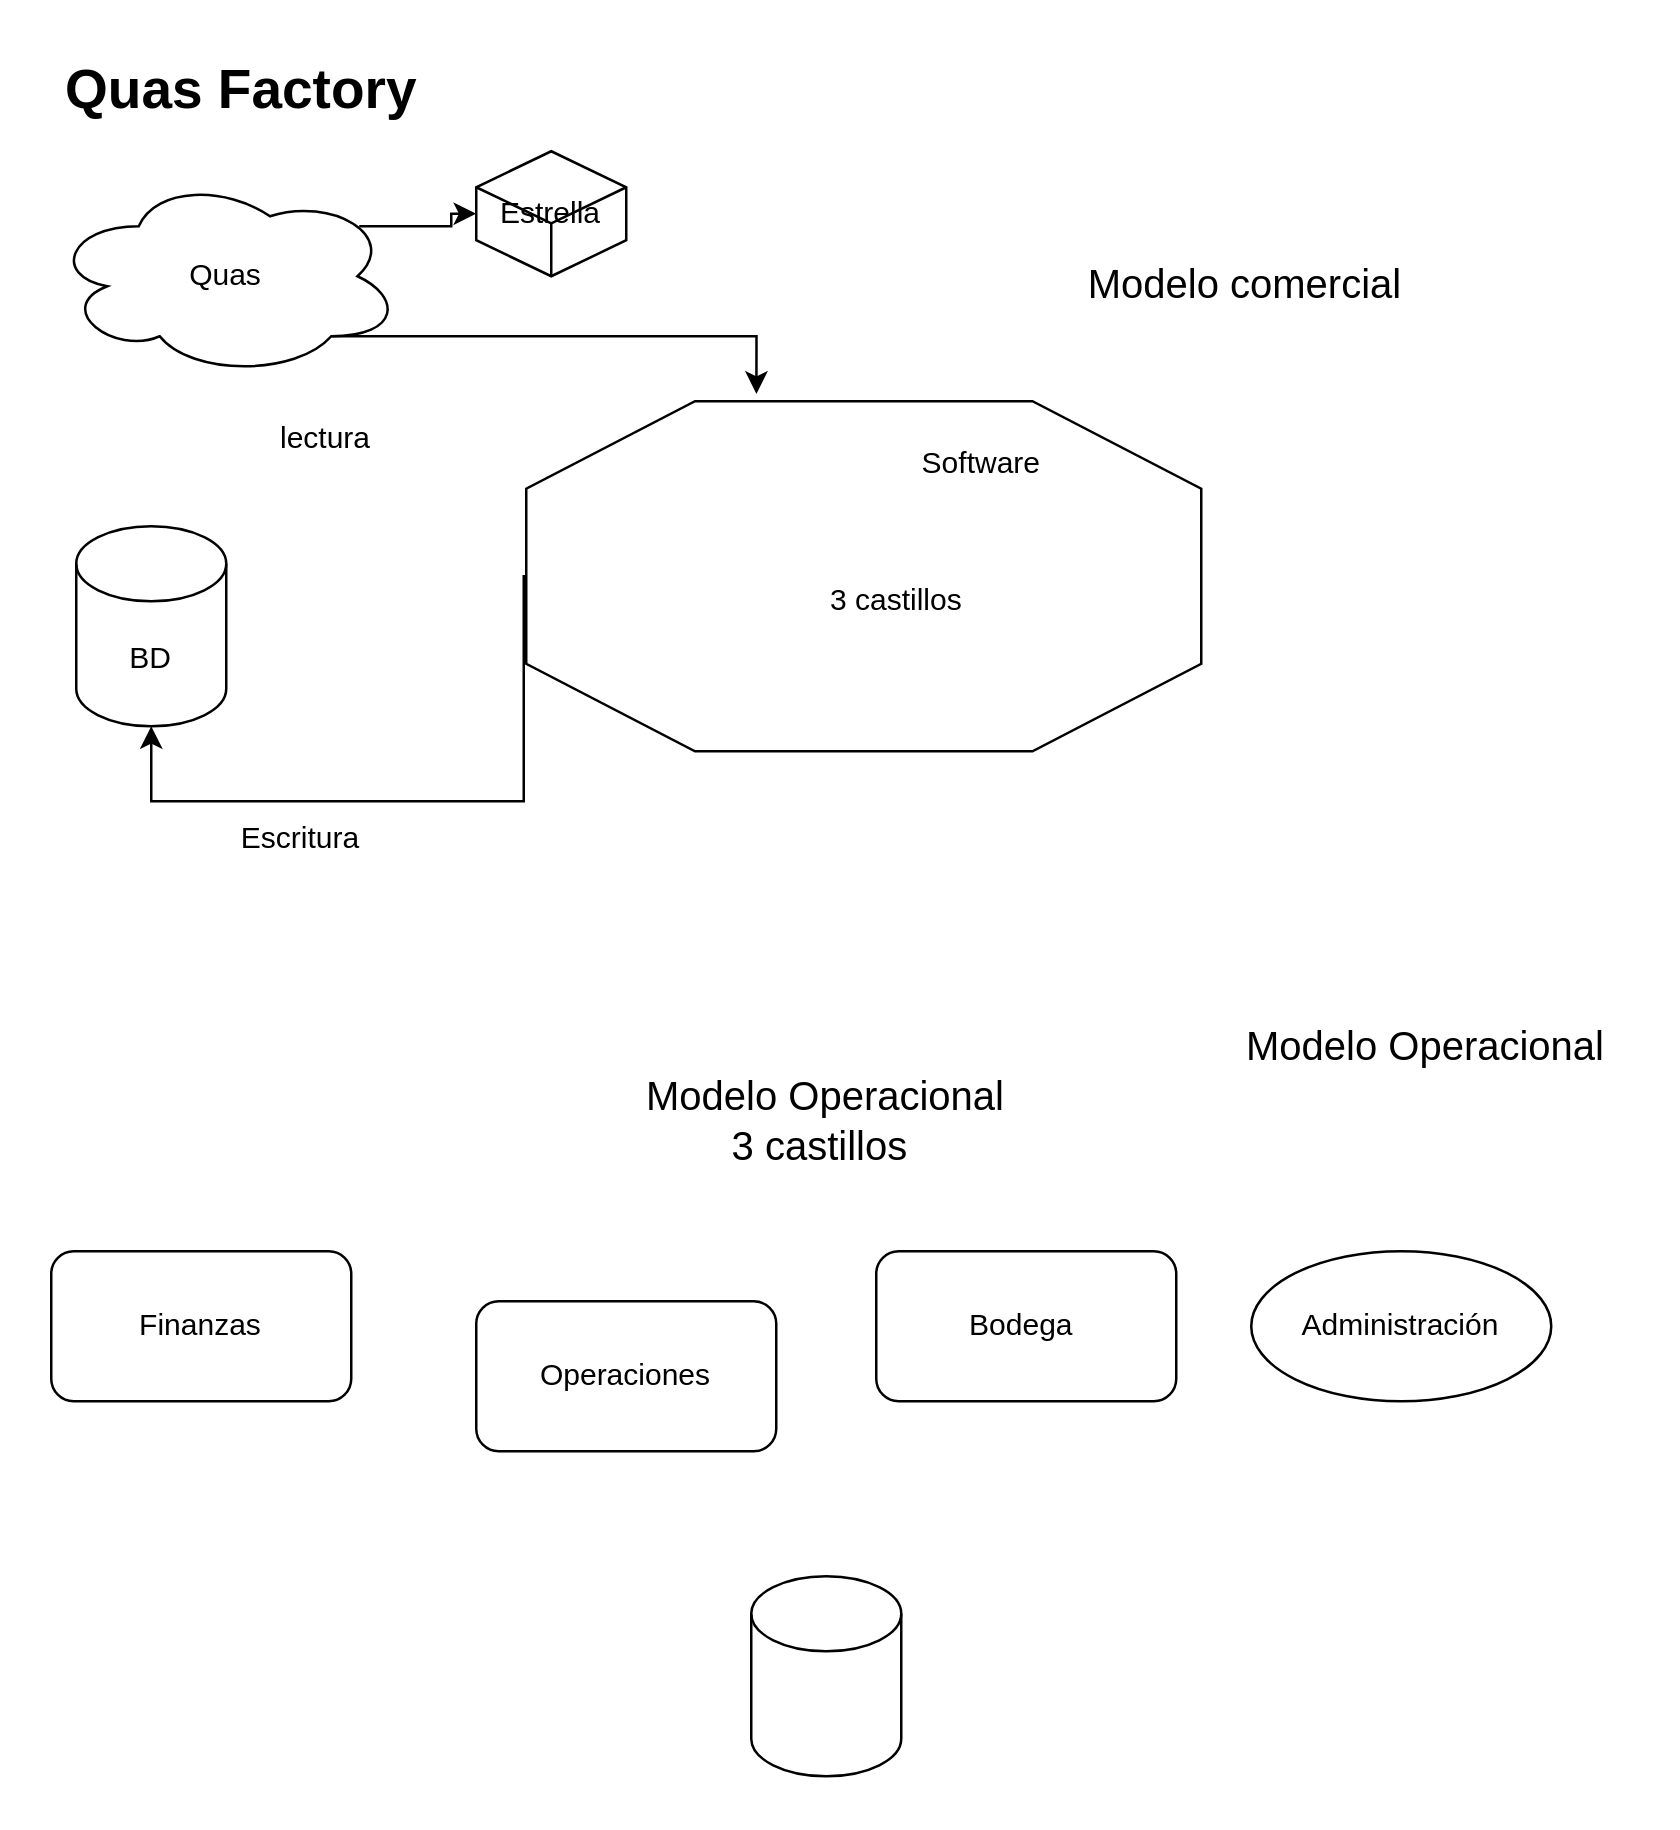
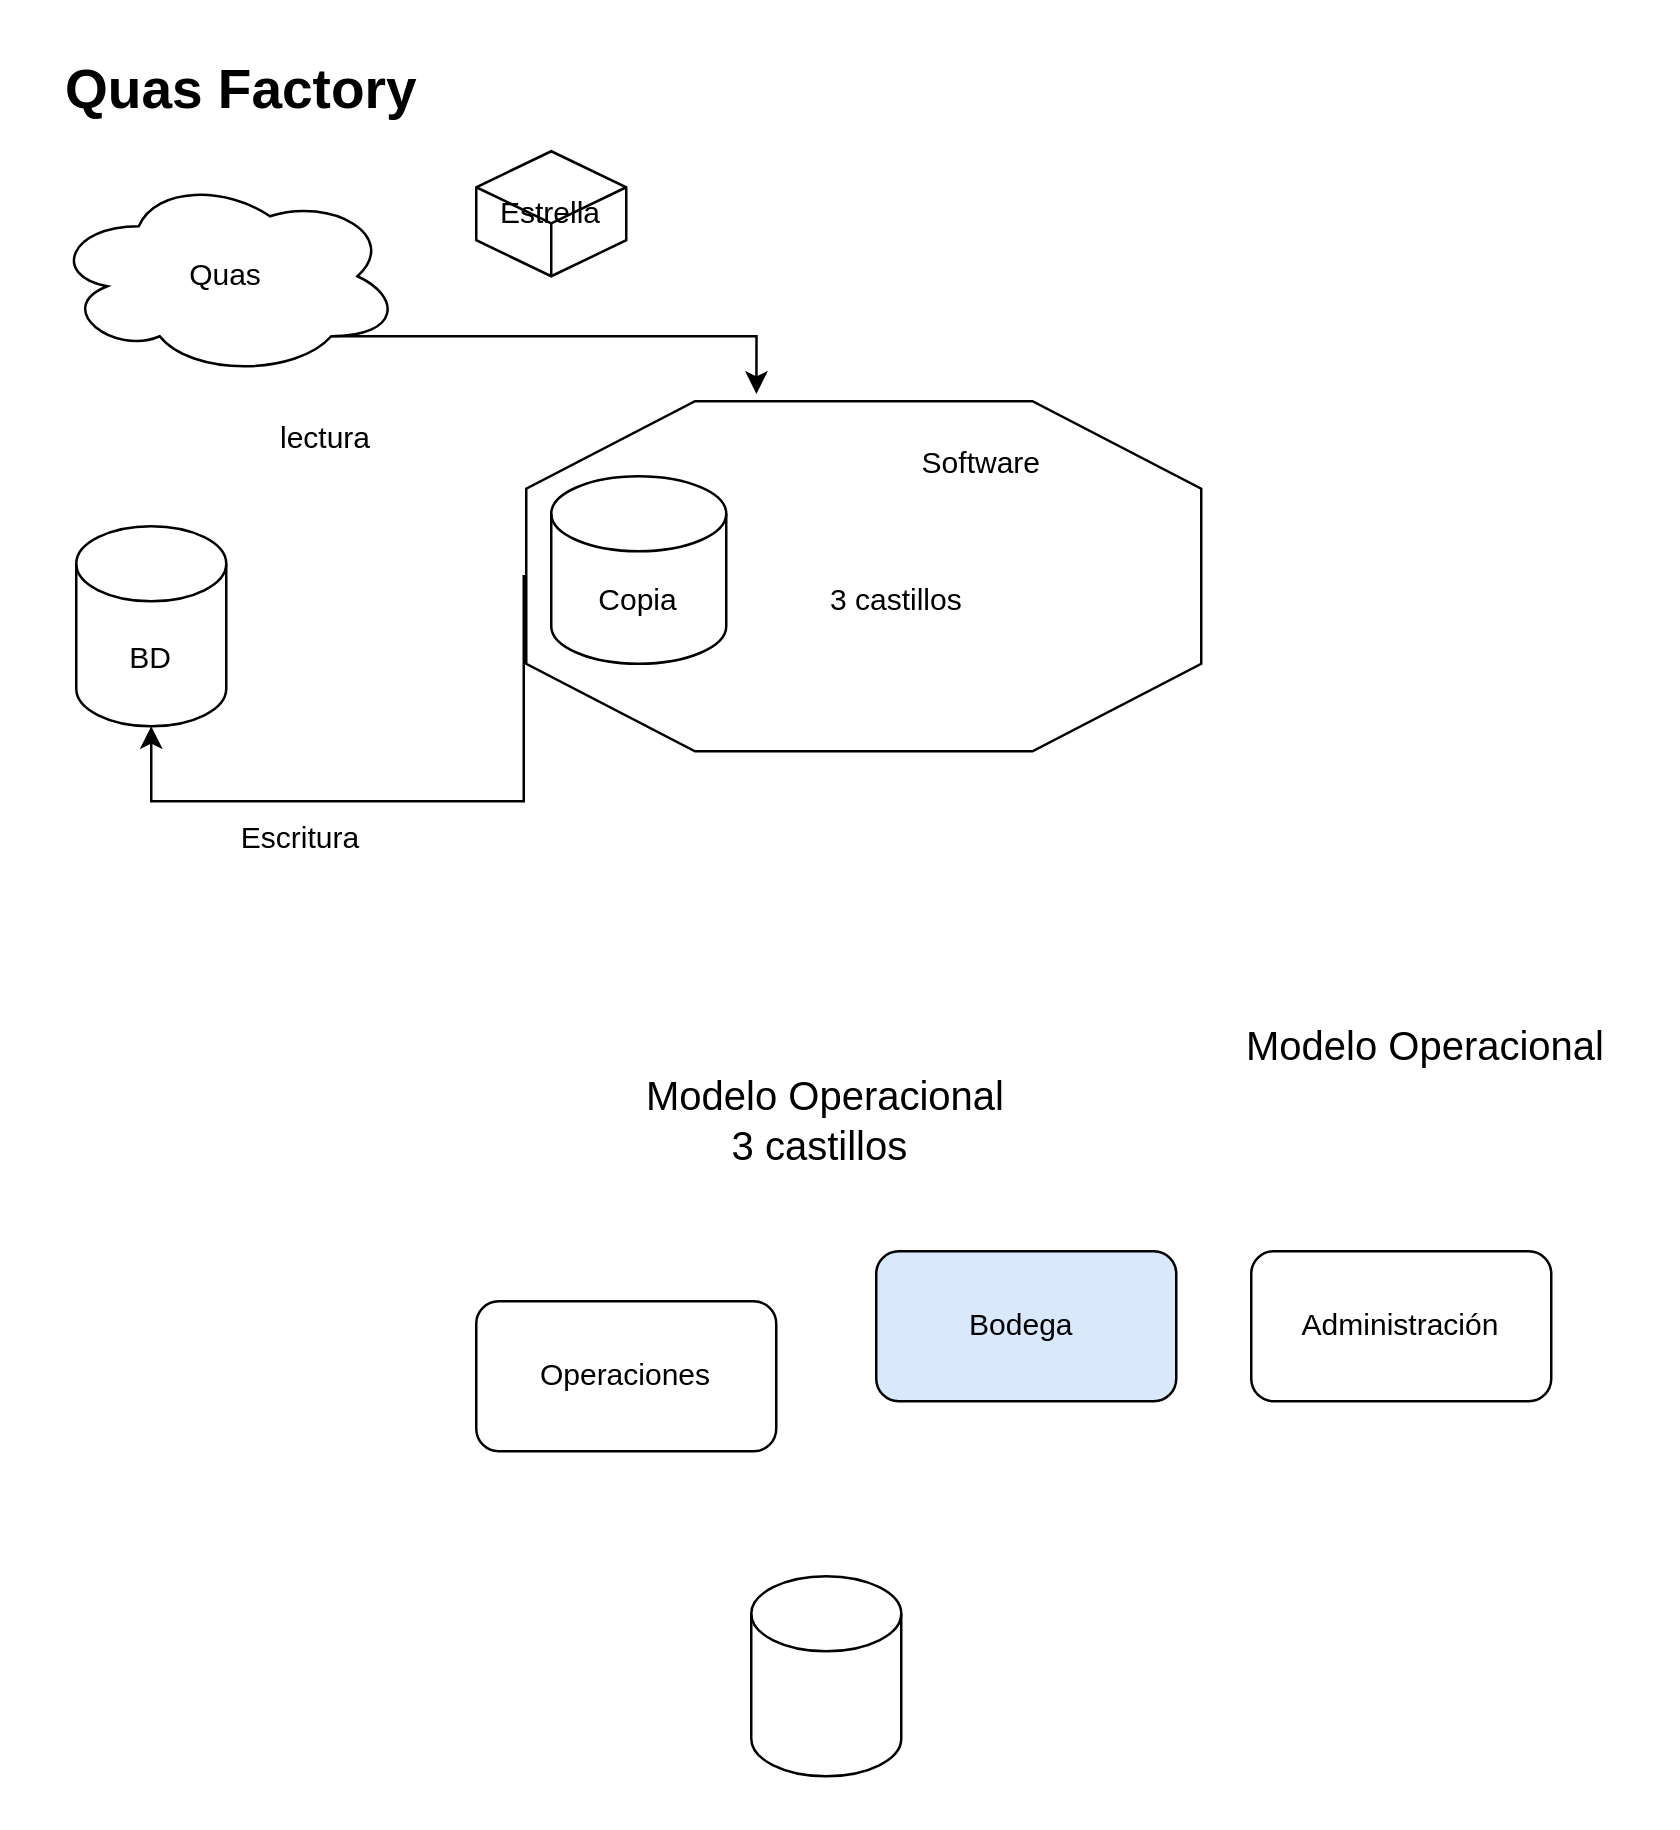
edge "Quas" -> "Estrella": removed
node "Modelo comercial": removed
node "Copia": added
node "Finanzas": removed
node "Bodega": fillcolor #ffffff -> #dae8fc
node "Administración": shape ellipse -> rounded rectangle
